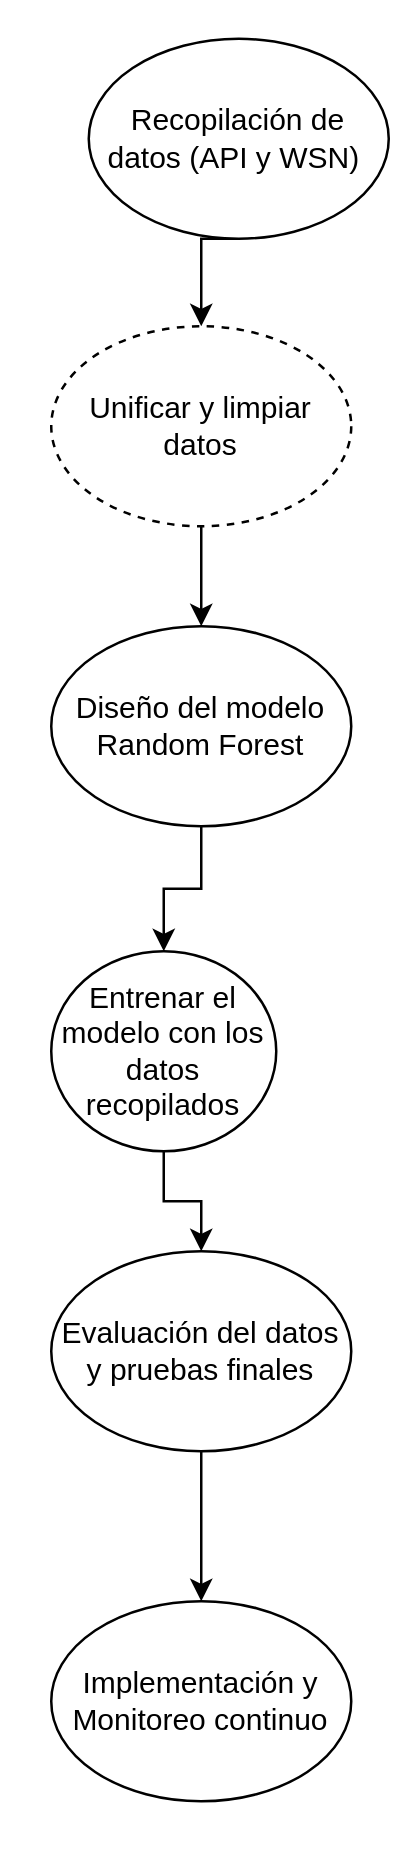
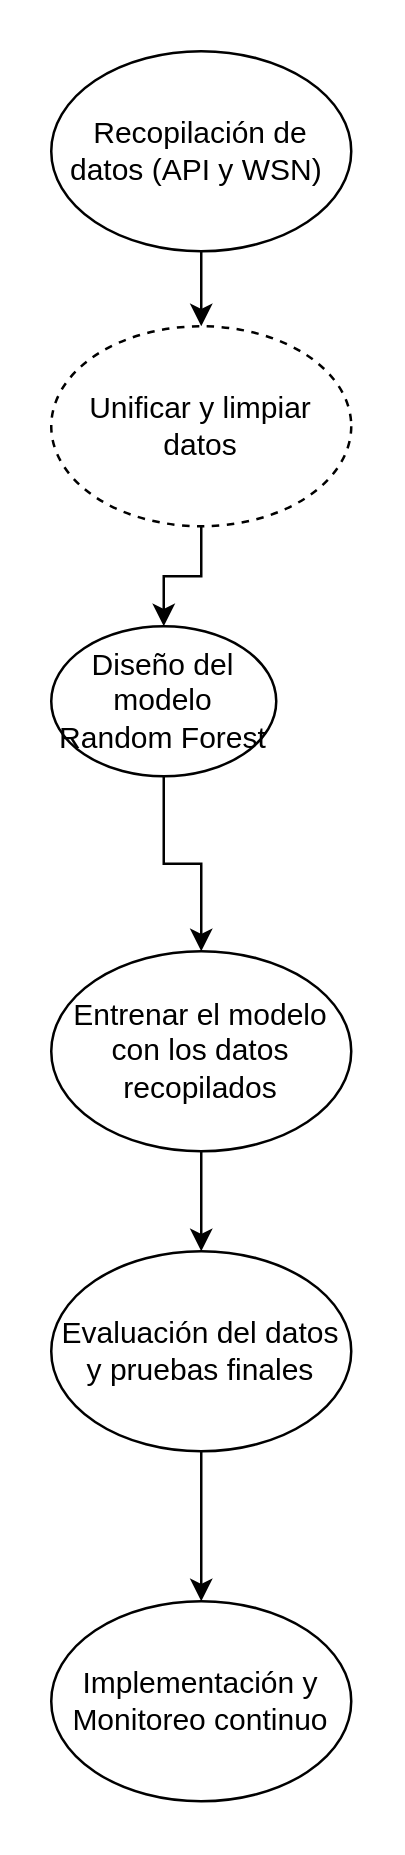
node "Recopilación de datos (API y WSN)": moved (239, 139) -> (201, 151)
node "Diseño del modelo Random Forest": size 300x200 -> 225x150
node "Entrenar el modelo con los datos recopilados": size 225x200 -> 300x200
